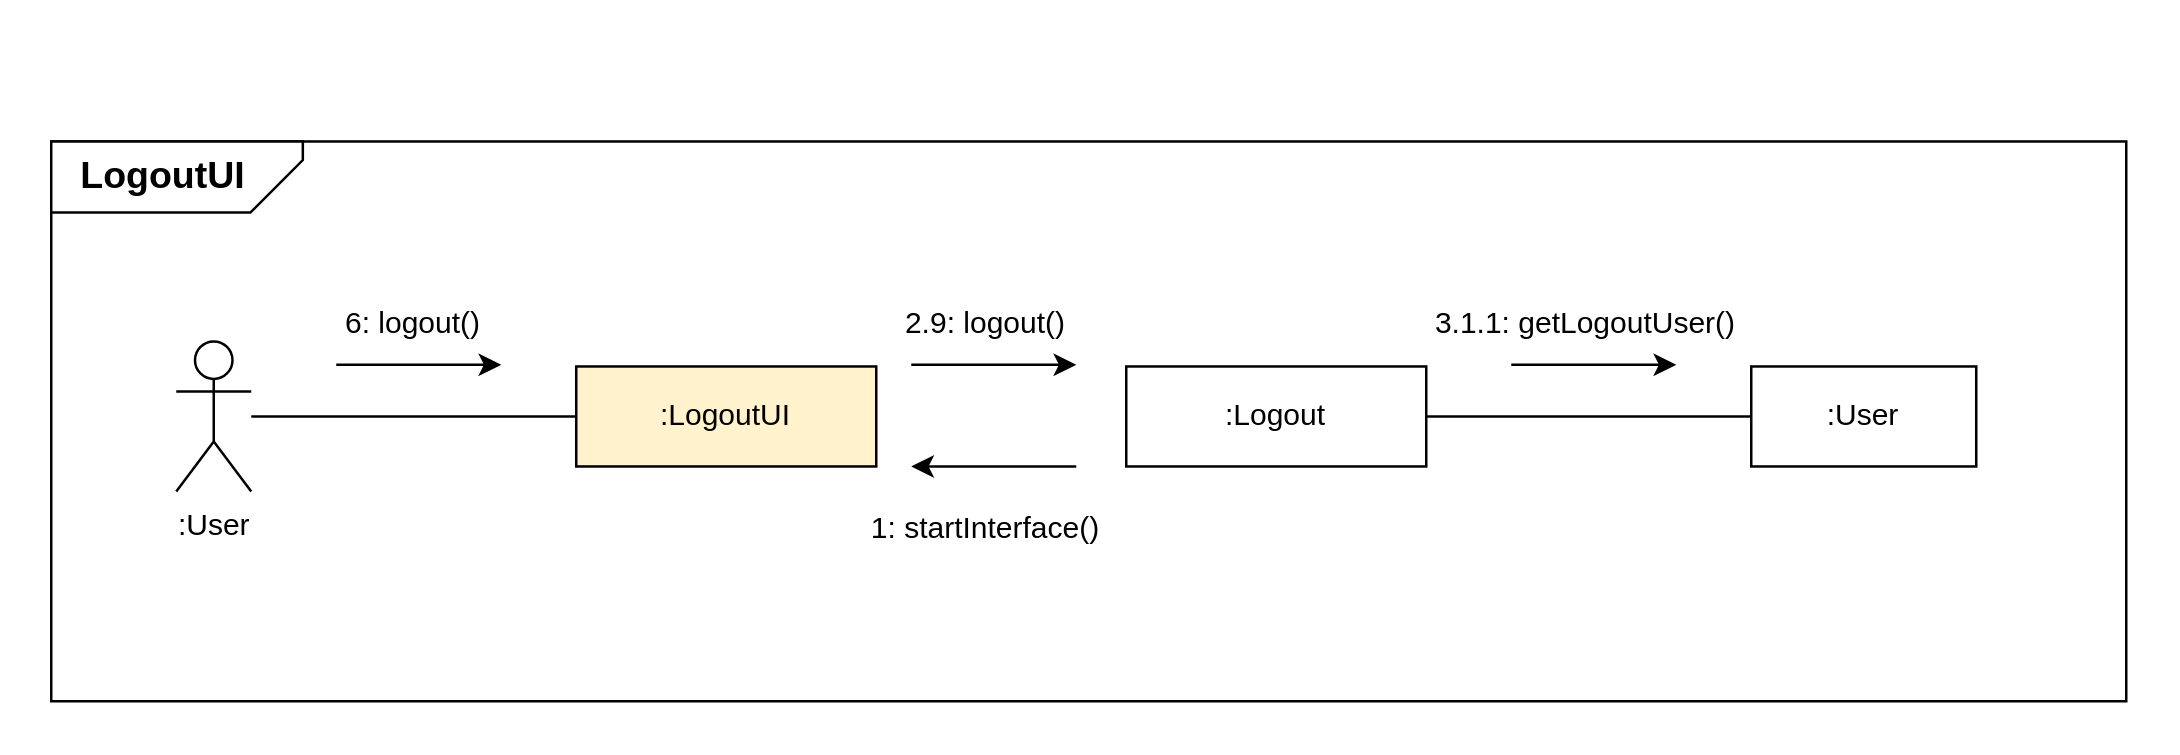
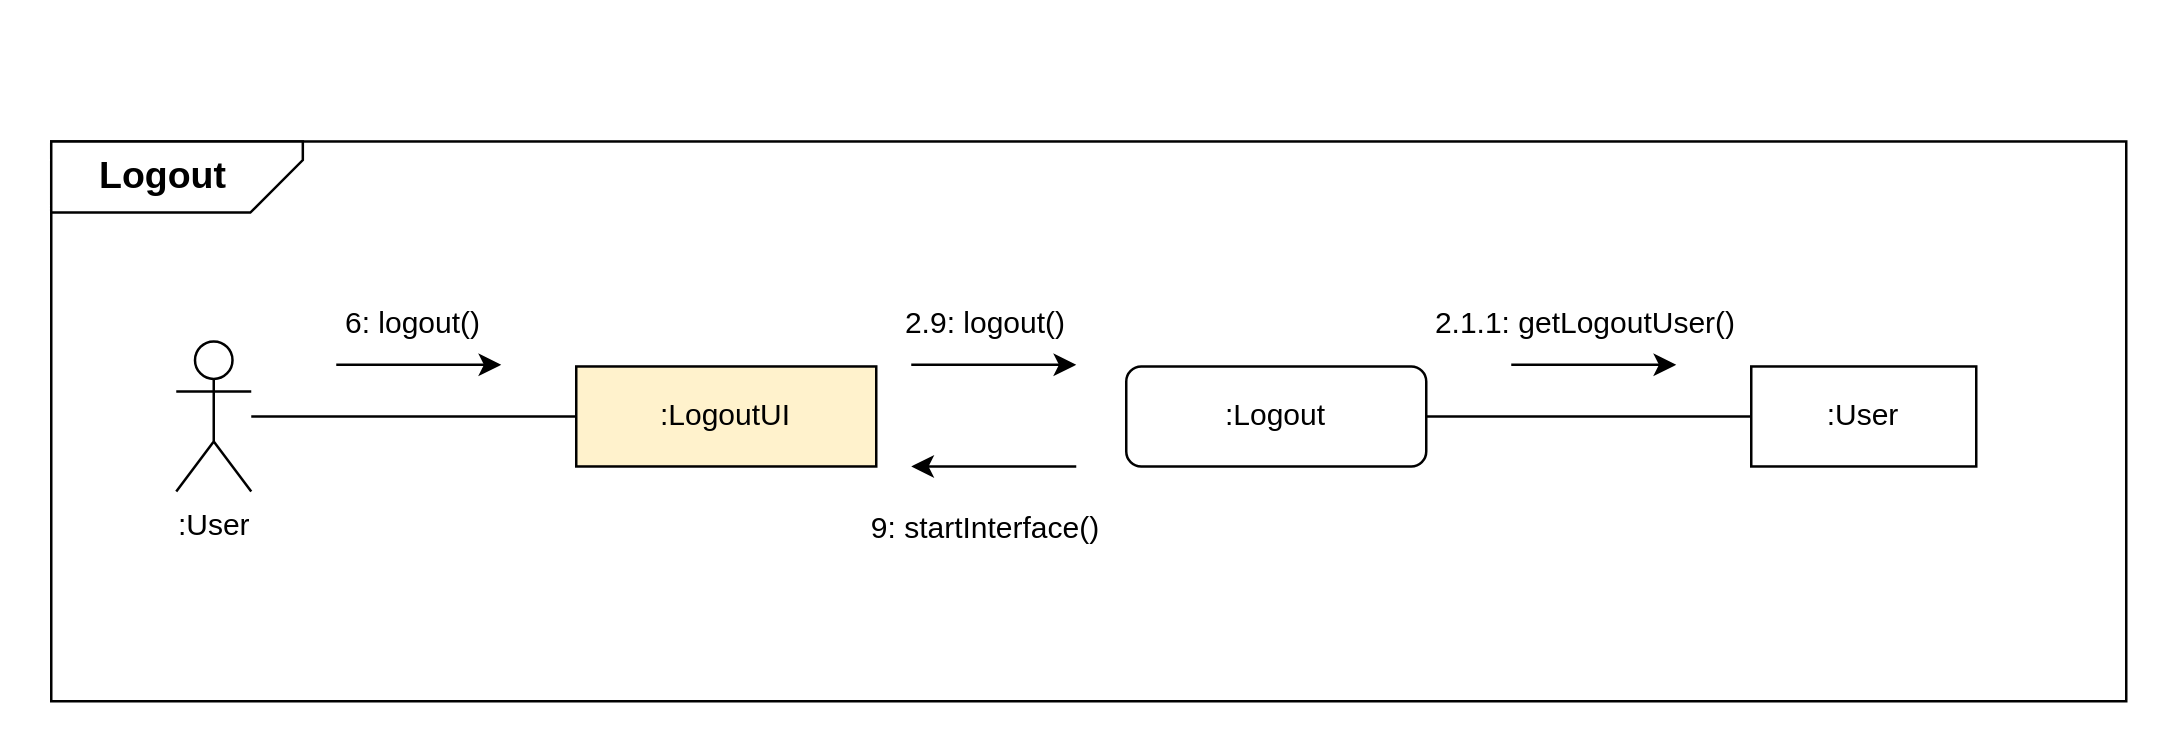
node "LogoutUI": label "LogoutUI" -> "Logout"
node "3.1.1: getLogoutUser()": label "3.1.1: getLogoutUser()" -> "2.1.1: getLogoutUser()"
node ":Logout": shape rectangle -> rounded rectangle
node "1: startInterface()": label "1: startInterface()" -> "9: startInterface()"
